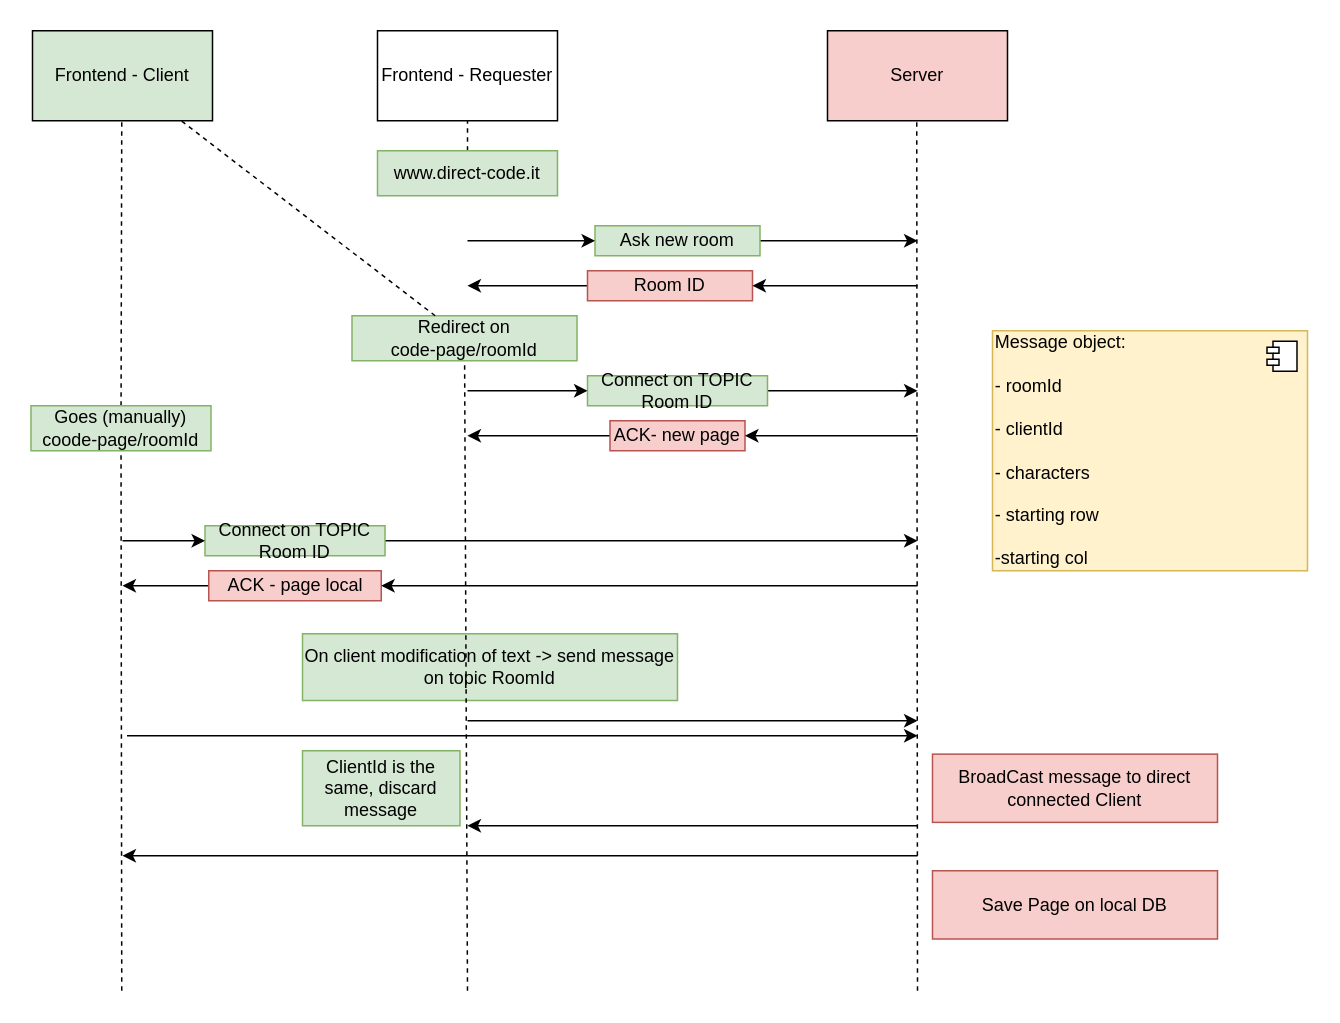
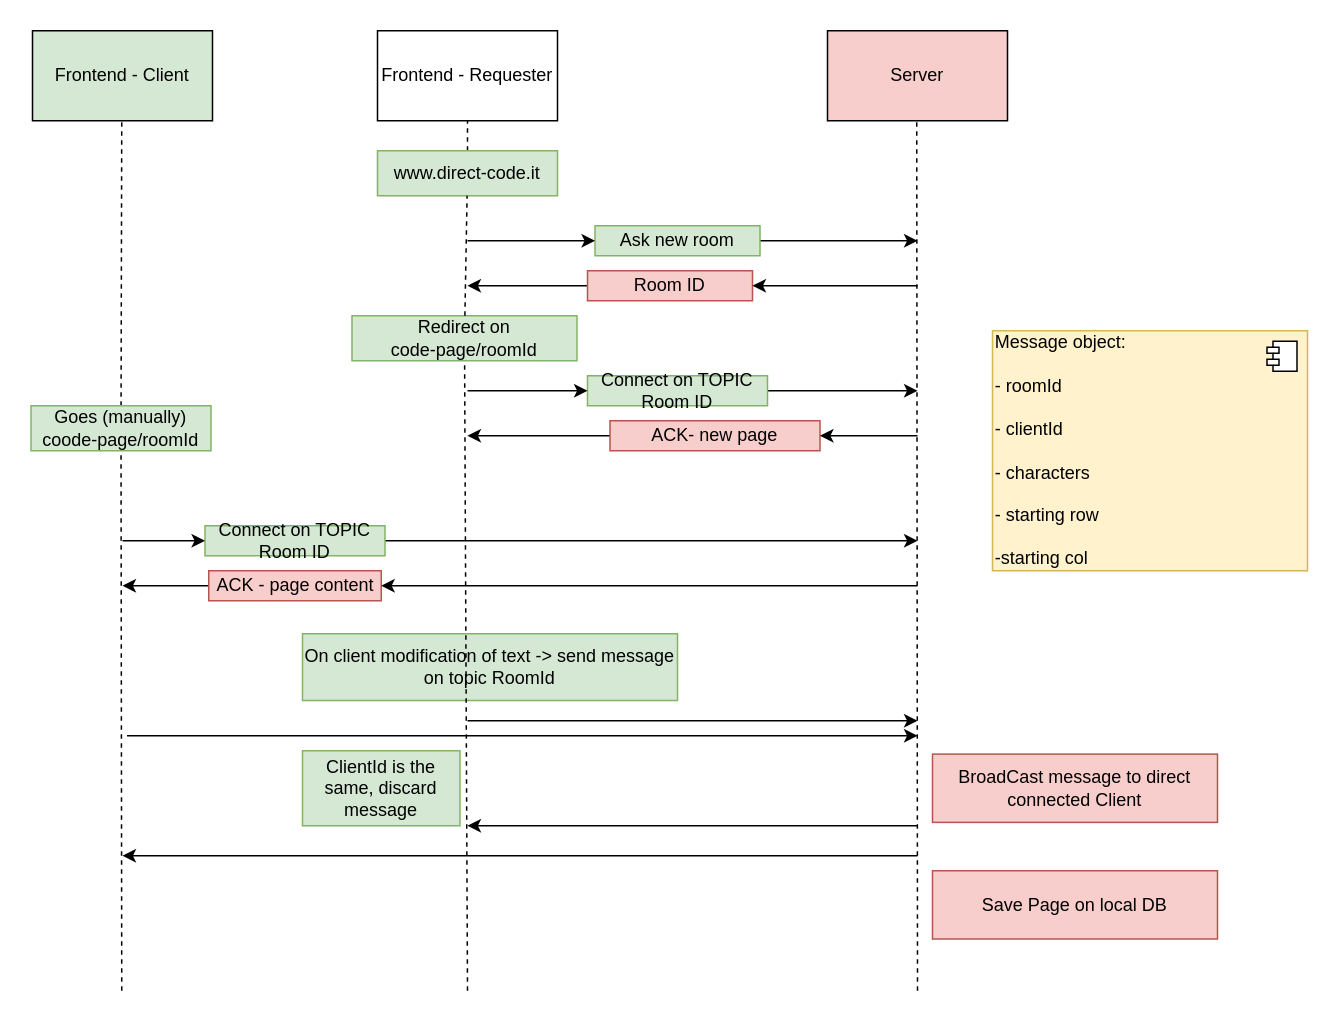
edge "Frontend - Client" -- "Redirect on code-page/roomId": now "www.direct-code.it" -- "Redirect on code-page/roomId"
node "ACK- new page": size 135x30 -> 210x30
node "ACK - page local": label "ACK - page local" -> "ACK - page content"
